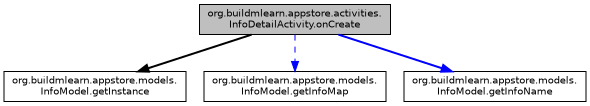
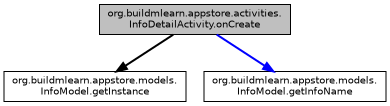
node "org.buildmlearn.appstore.models. InfoModel.getInfoMap": removed
